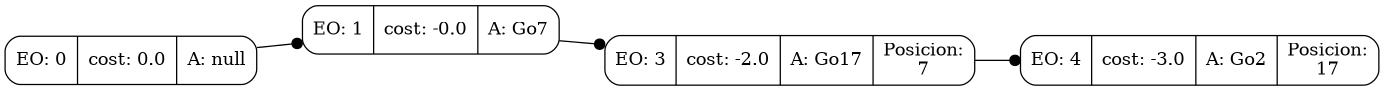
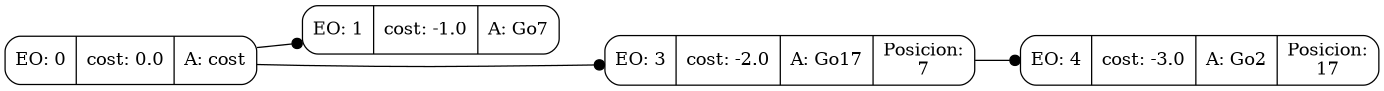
node "EO: 1": text "cost: -0.0" -> "cost: -1.0"
edge "EO: 1" -> "EO: 3": now "EO: 0" -> "EO: 3"
node "EO: 0": text "A: null" -> "A: cost"
